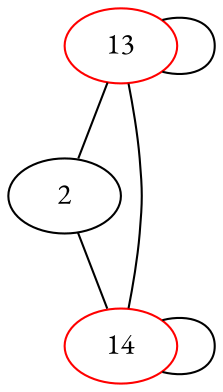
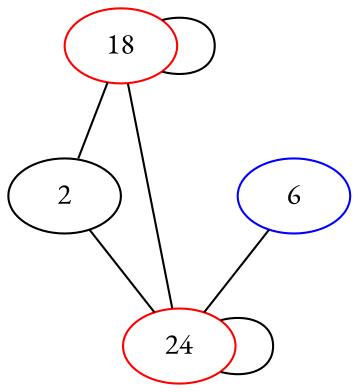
node "13": label "13" -> "18"
node "6": added
node "14": label "14" -> "24"
